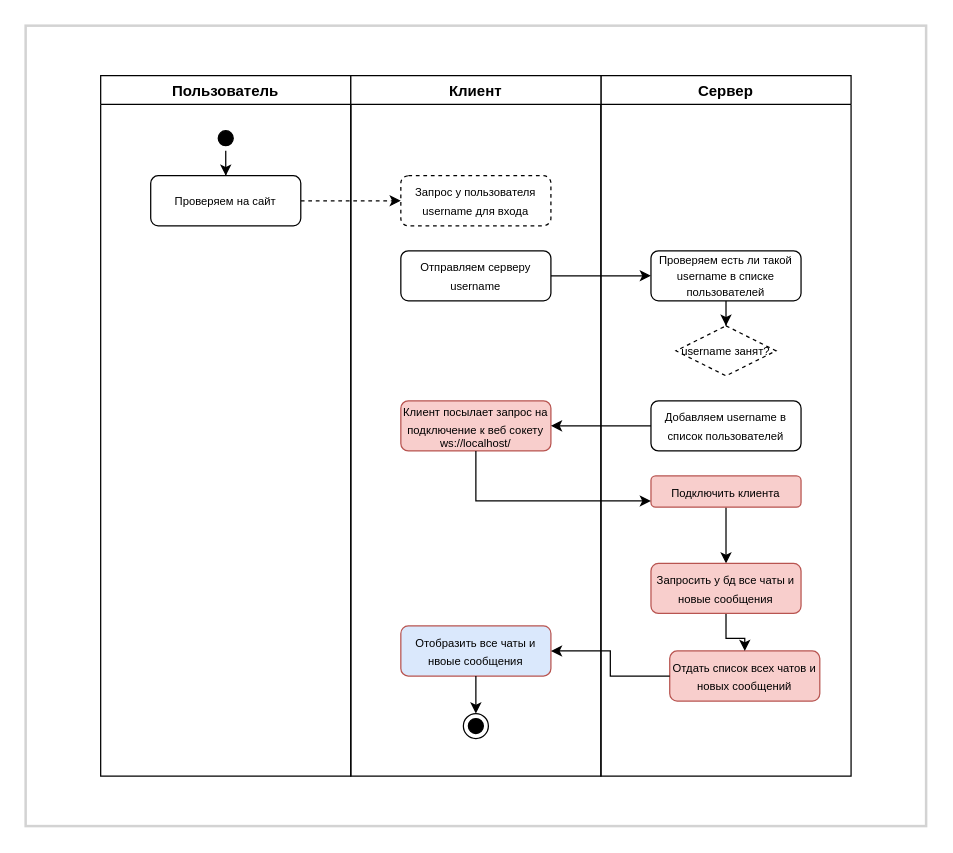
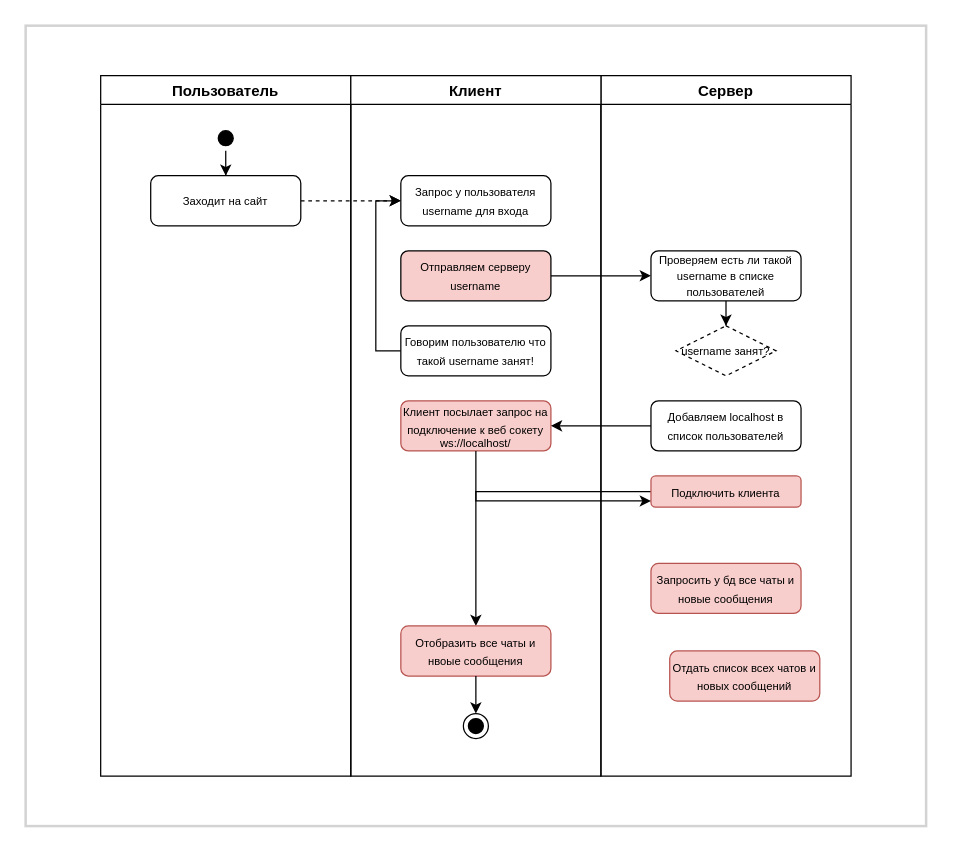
node "Проверяем на сайт": label "Проверяем на сайт" -> "Заходит на сайт"
node "Запрос у пользователя username для входа": style dashed -> solid
node "Отправляем серверу username": fillcolor #ffffff -> #f8cecc
edge "Говорим пользователю что такой username занят!" -> "Запрос у пользователя username для входа": added
node "Говорим пользователю что такой username занят!": added
node "Добавляем username в список пользователей": label "Добавляем username в список пользователей" -> "Добавляем localhost в список пользователей"
edge "Подключить клиента" -> "Запросить у бд все чаты и новые сообщения": now "Подключить клиента" -> "Отобразить все чаты и нвоые сообщения"
edge "Запросить у бд все чаты и новые сообщения" -> "Отдать список всех чатов и новых сообщений": removed
node "Отобразить все чаты и нвоые сообщения": fillcolor #dae8fc -> #f8cecc
edge "Отдать список всех чатов и новых сообщений" -> "Отобразить все чаты и нвоые сообщения": removed
